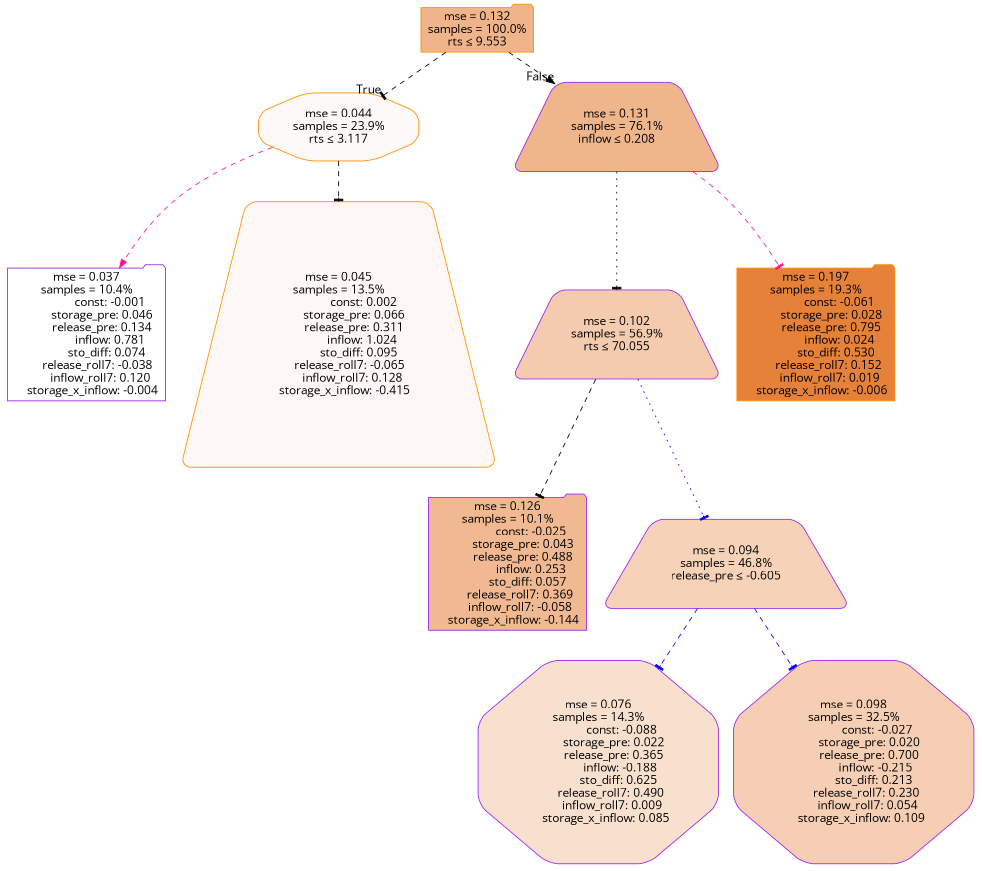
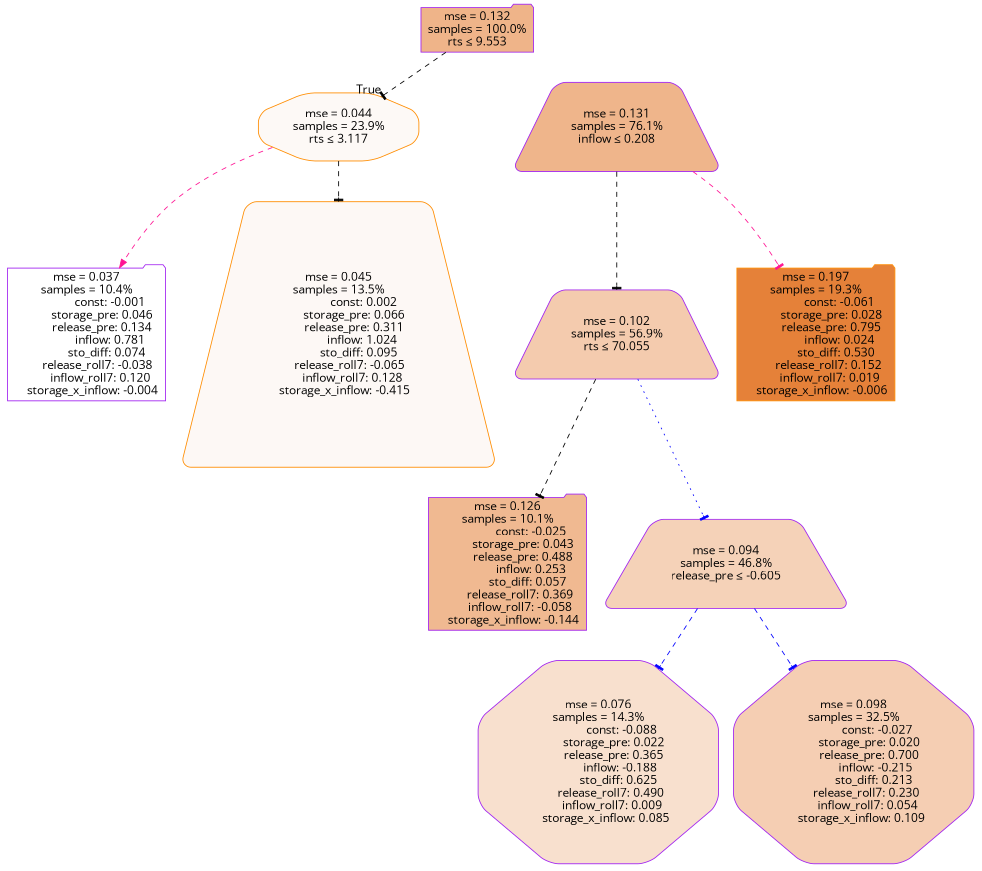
node "mse = 0.132 samples = 100.0% rts ≤ 9.553": color darkorange -> purple
edge "mse = 0.132 samples = 100.0% rts ≤ 9.553" -> "mse = 0.131 samples = 76.1% inflow ≤ 0.208": removed
edge "mse = 0.131 samples = 76.1% inflow ≤ 0.208" -> "mse = 0.102 samples = 56.9% rts ≤ 70.055": style dotted -> dashed
